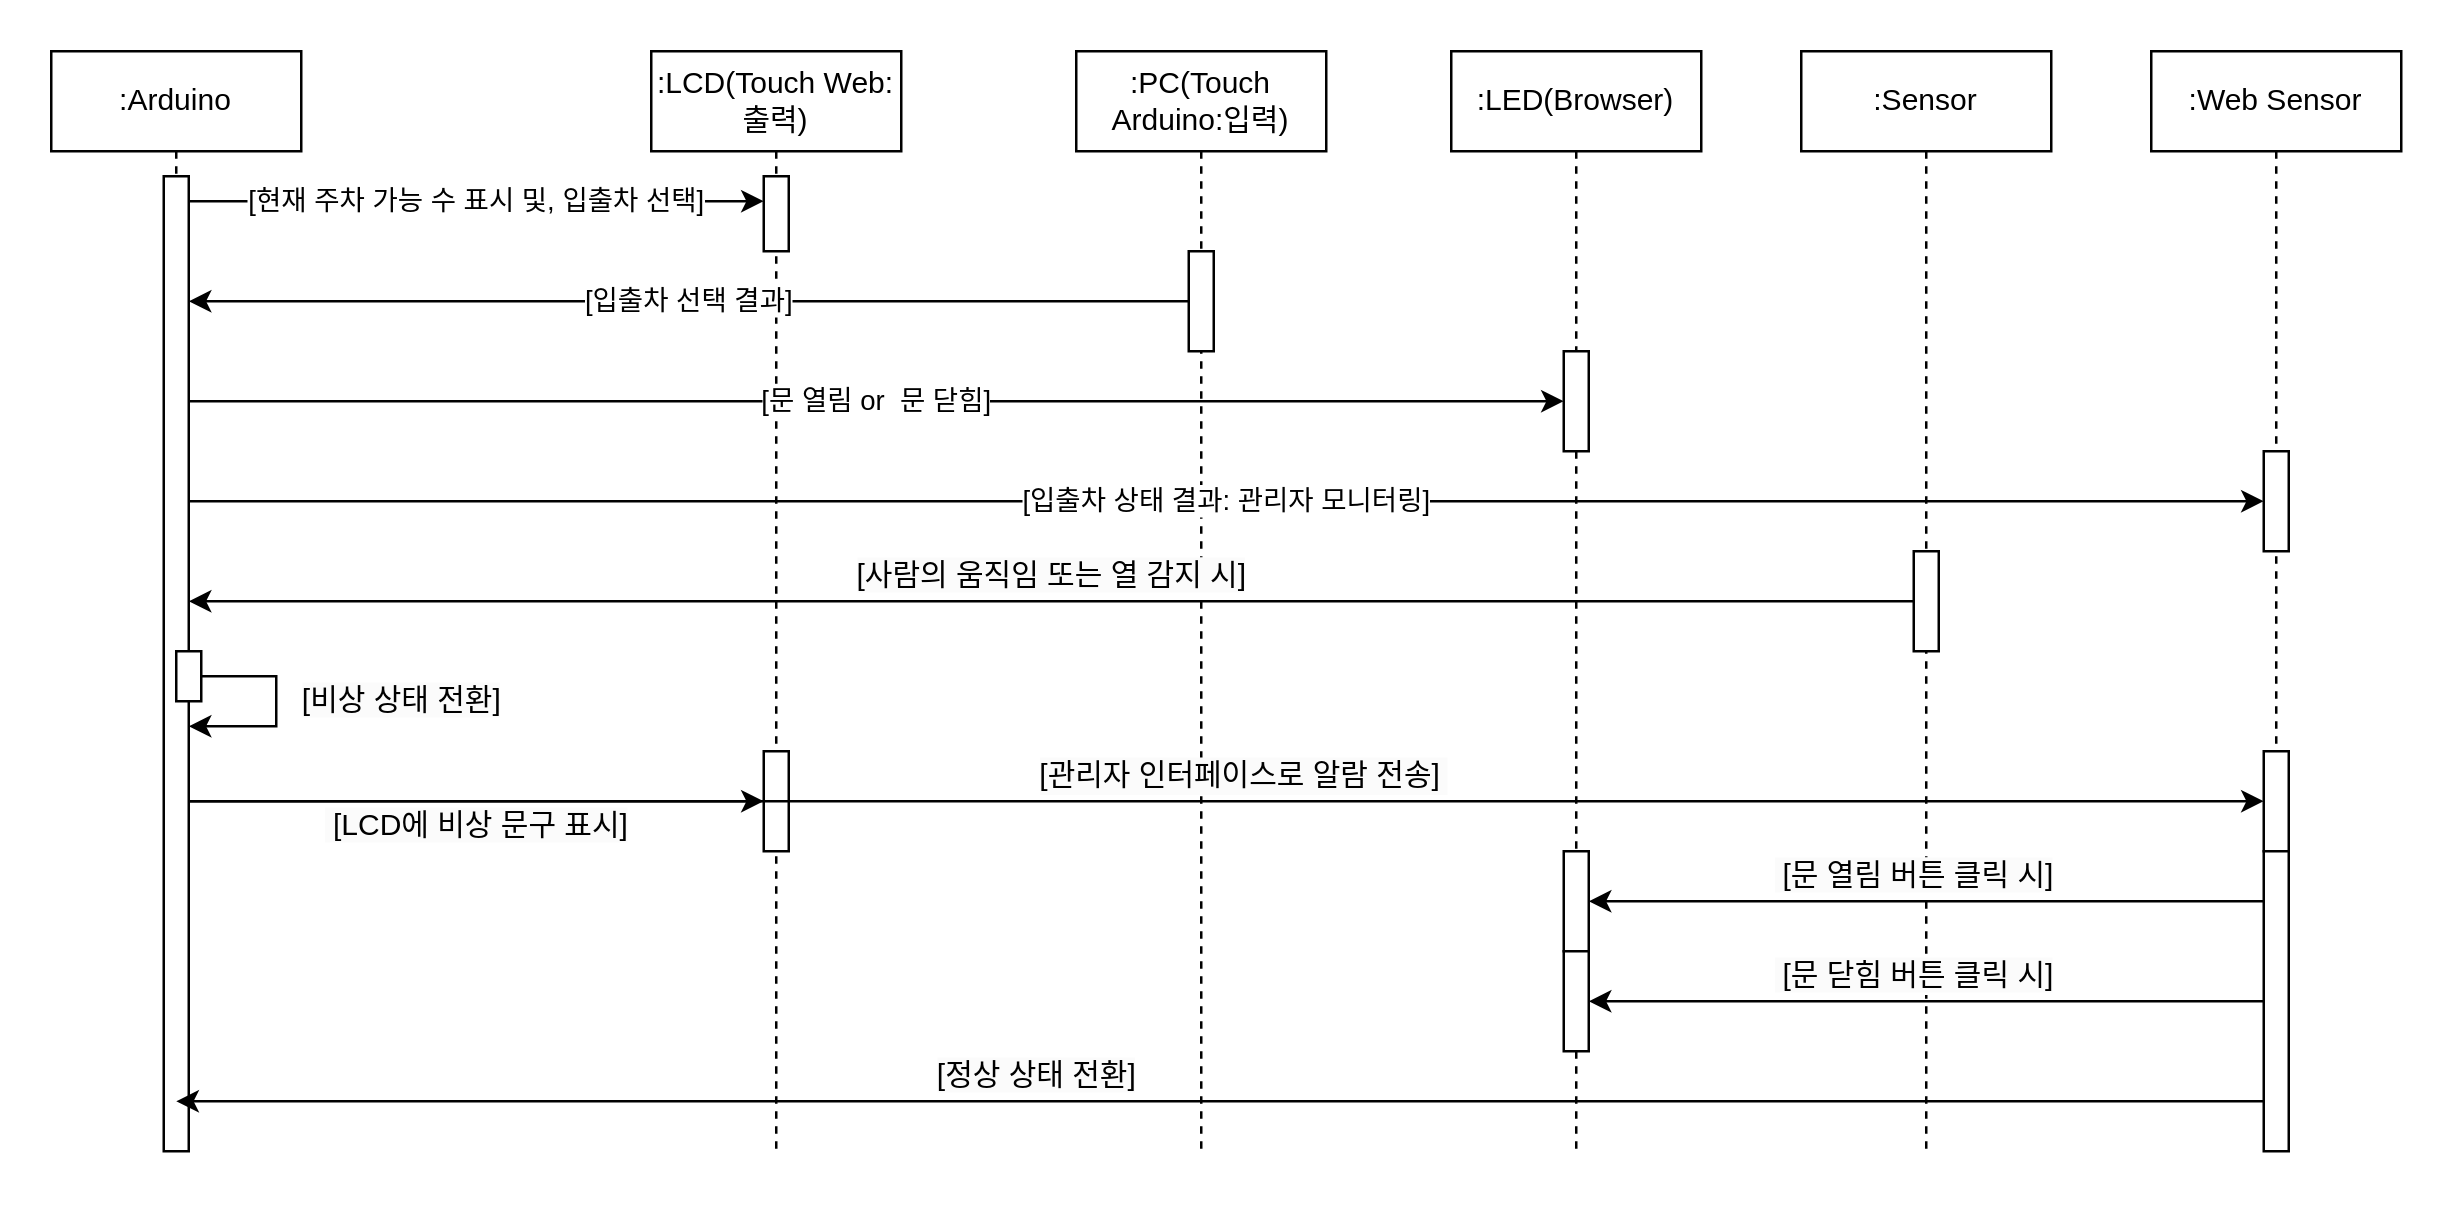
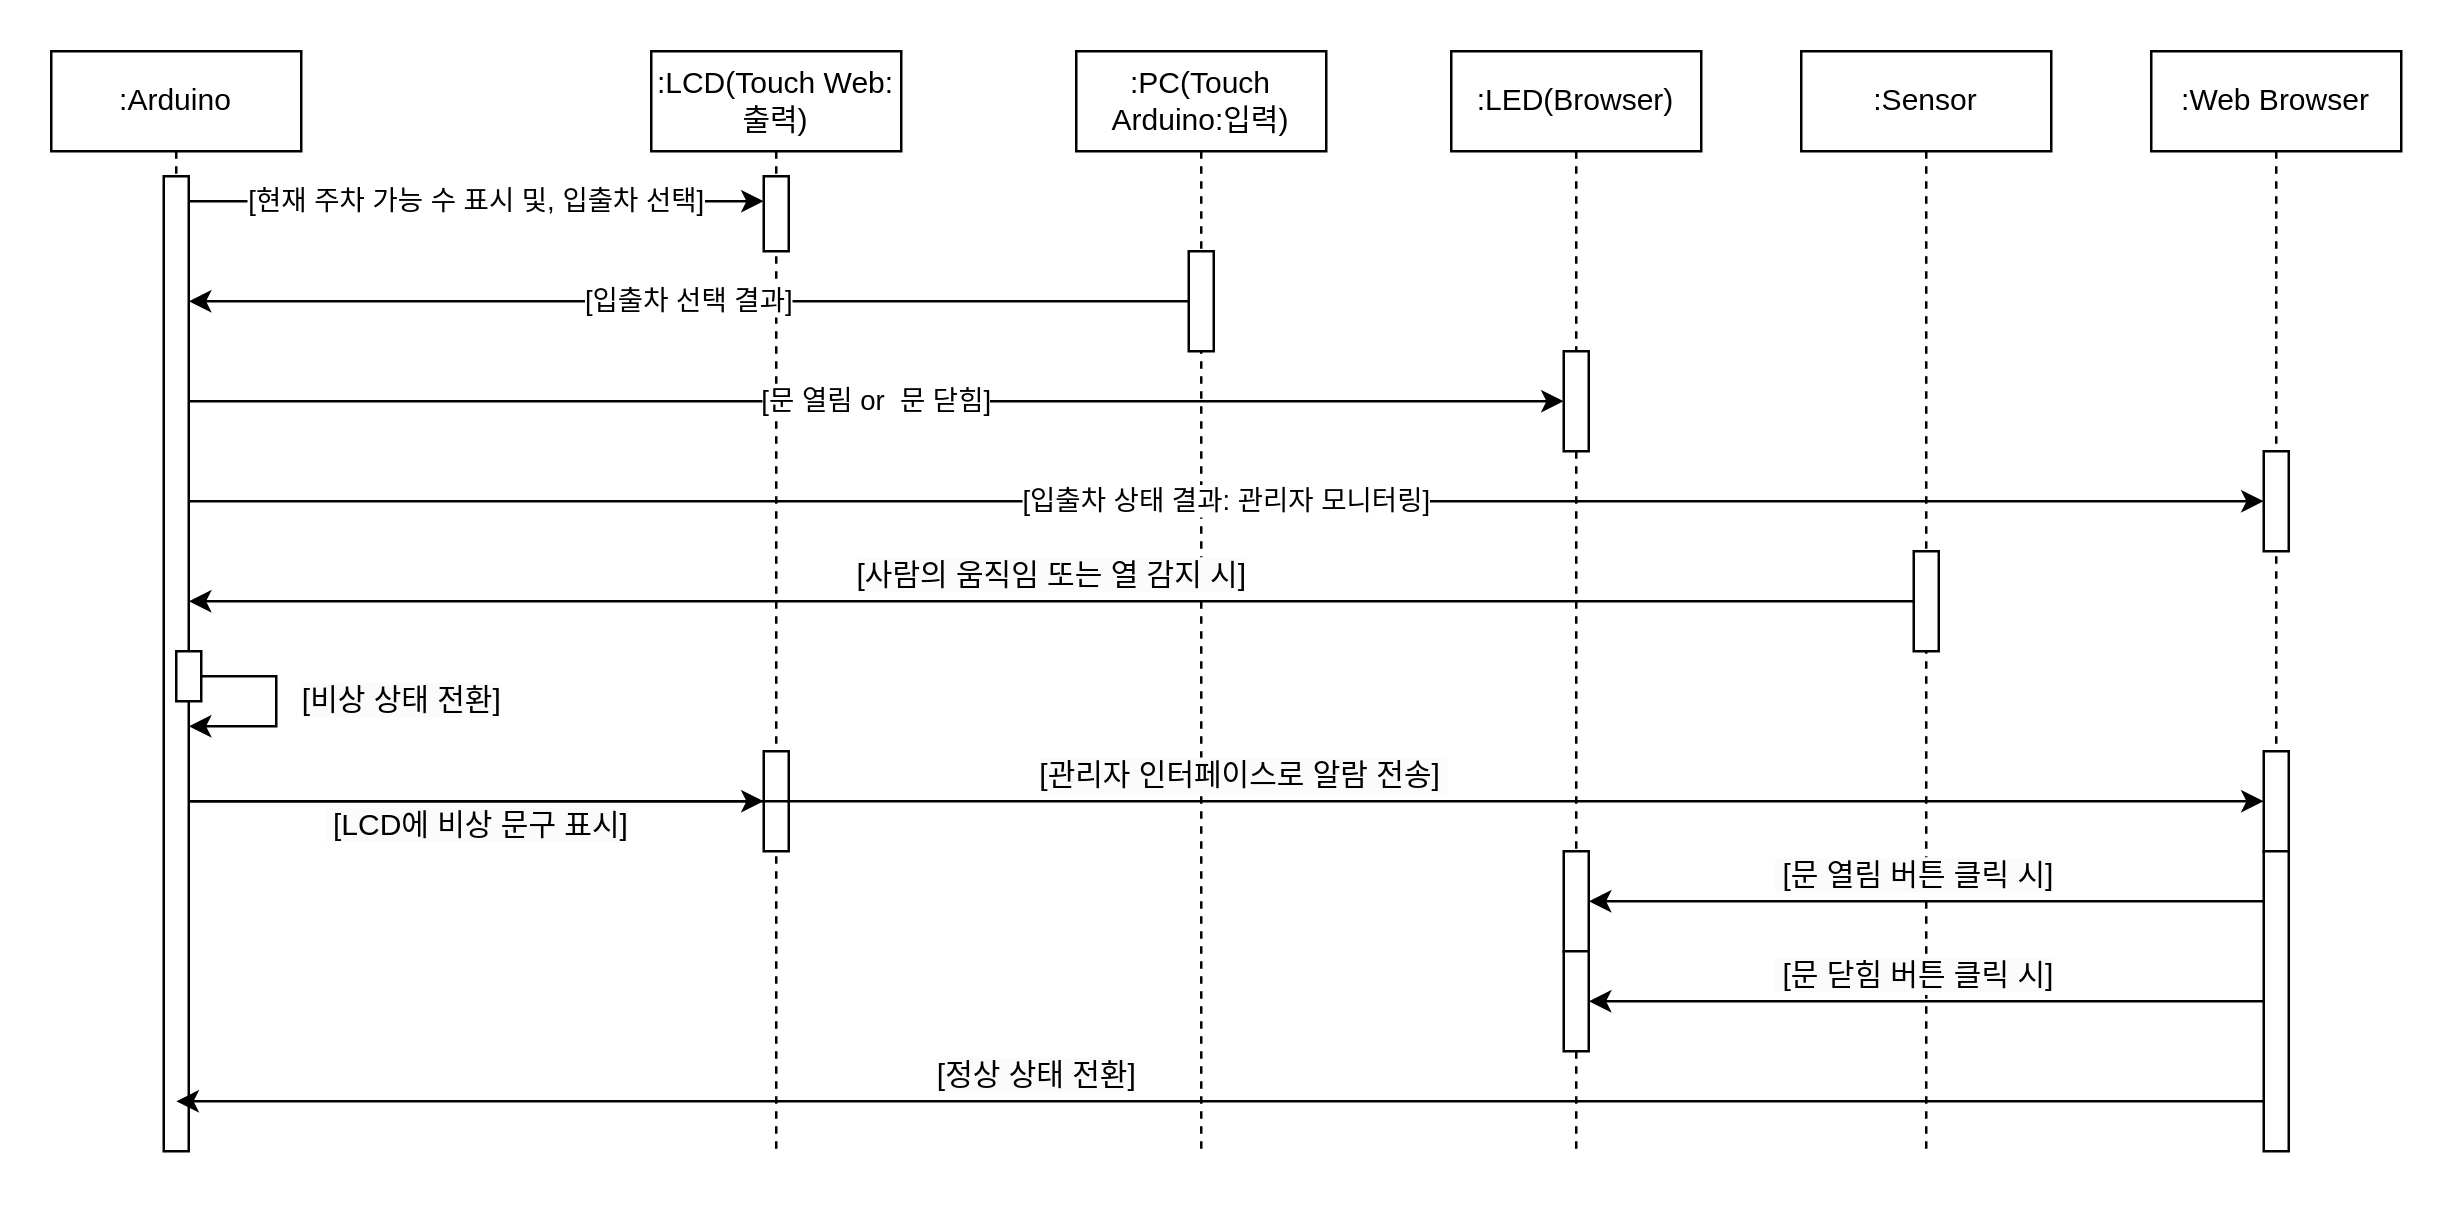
node ":Web Sensor": label ":Web Sensor" -> ":Web Browser"
